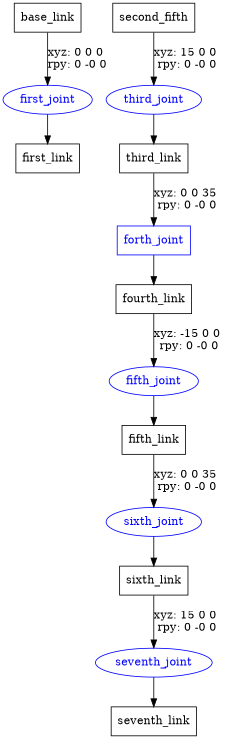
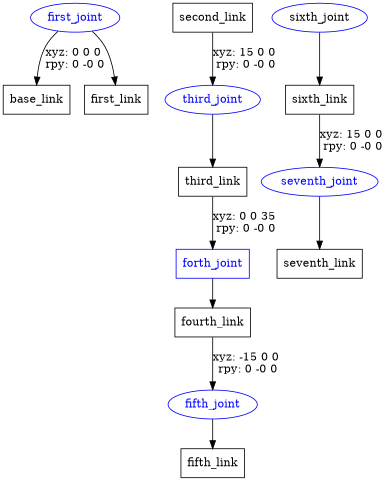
node "second_fifth": label "second_fifth" -> "second_link"
edge "base_link" -> "first_joint": reversed
edge "fifth_link" -> "sixth_joint": removed, label "xyz: 0 0 35 rpy: 0 -0 0"
node "sixth_joint": fontcolor blue -> black
